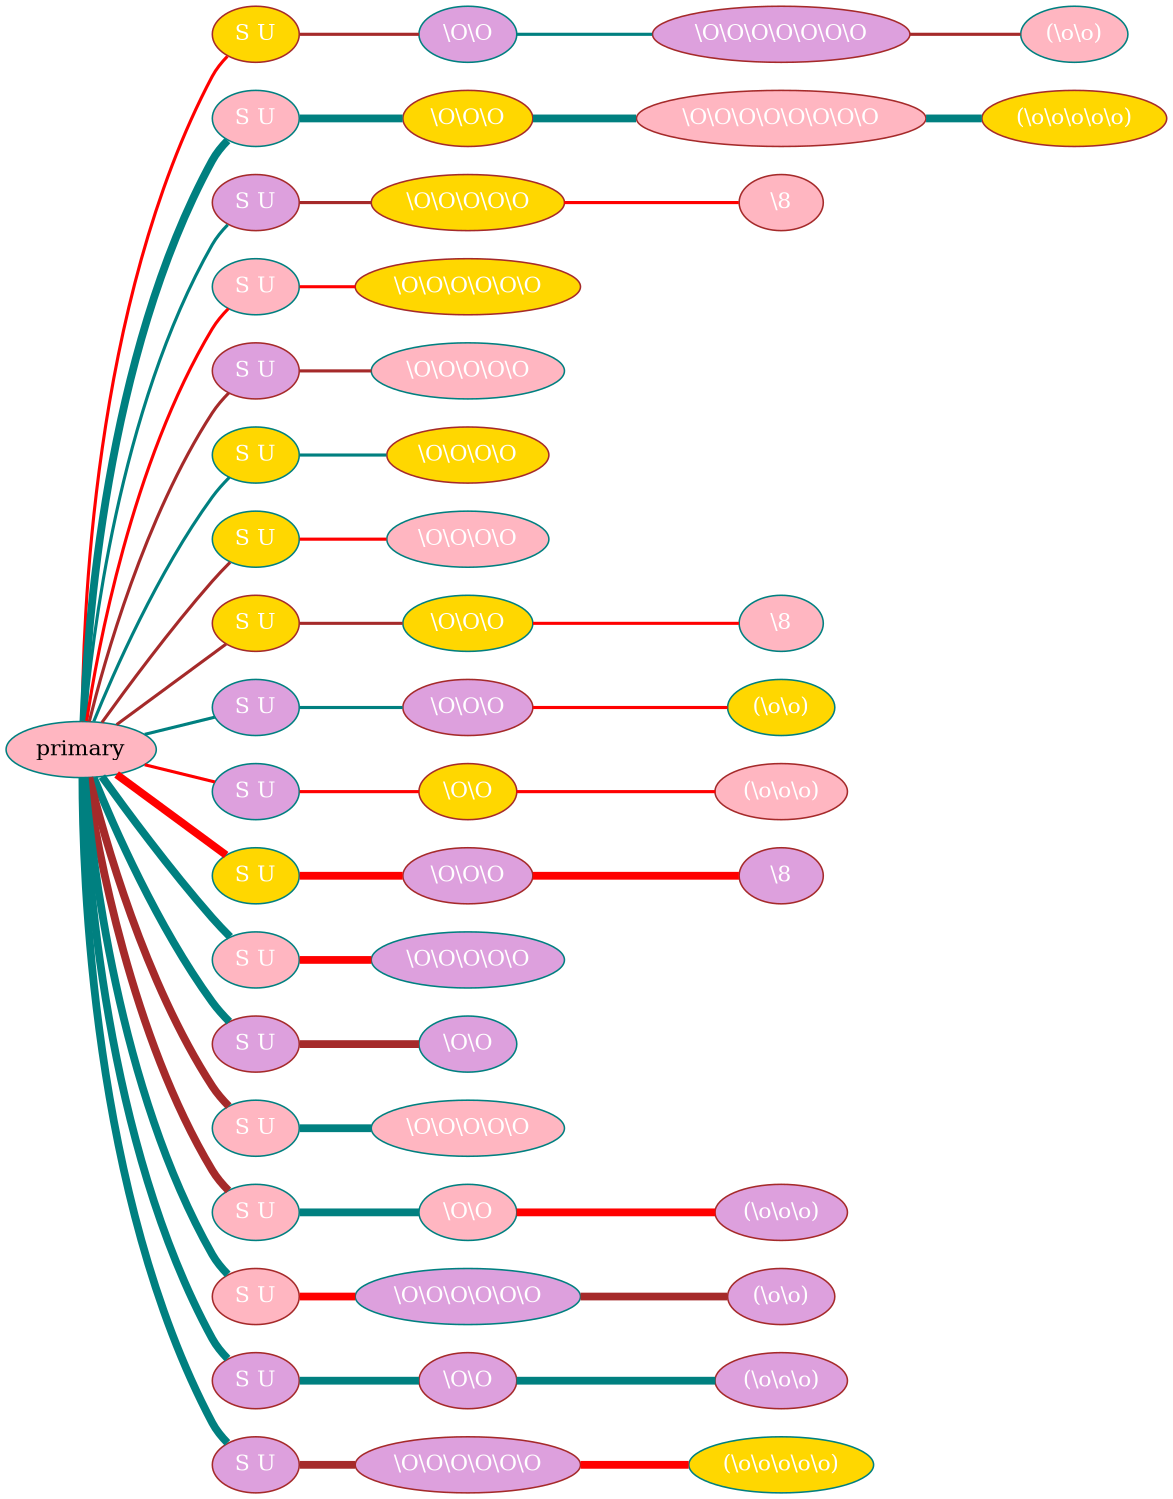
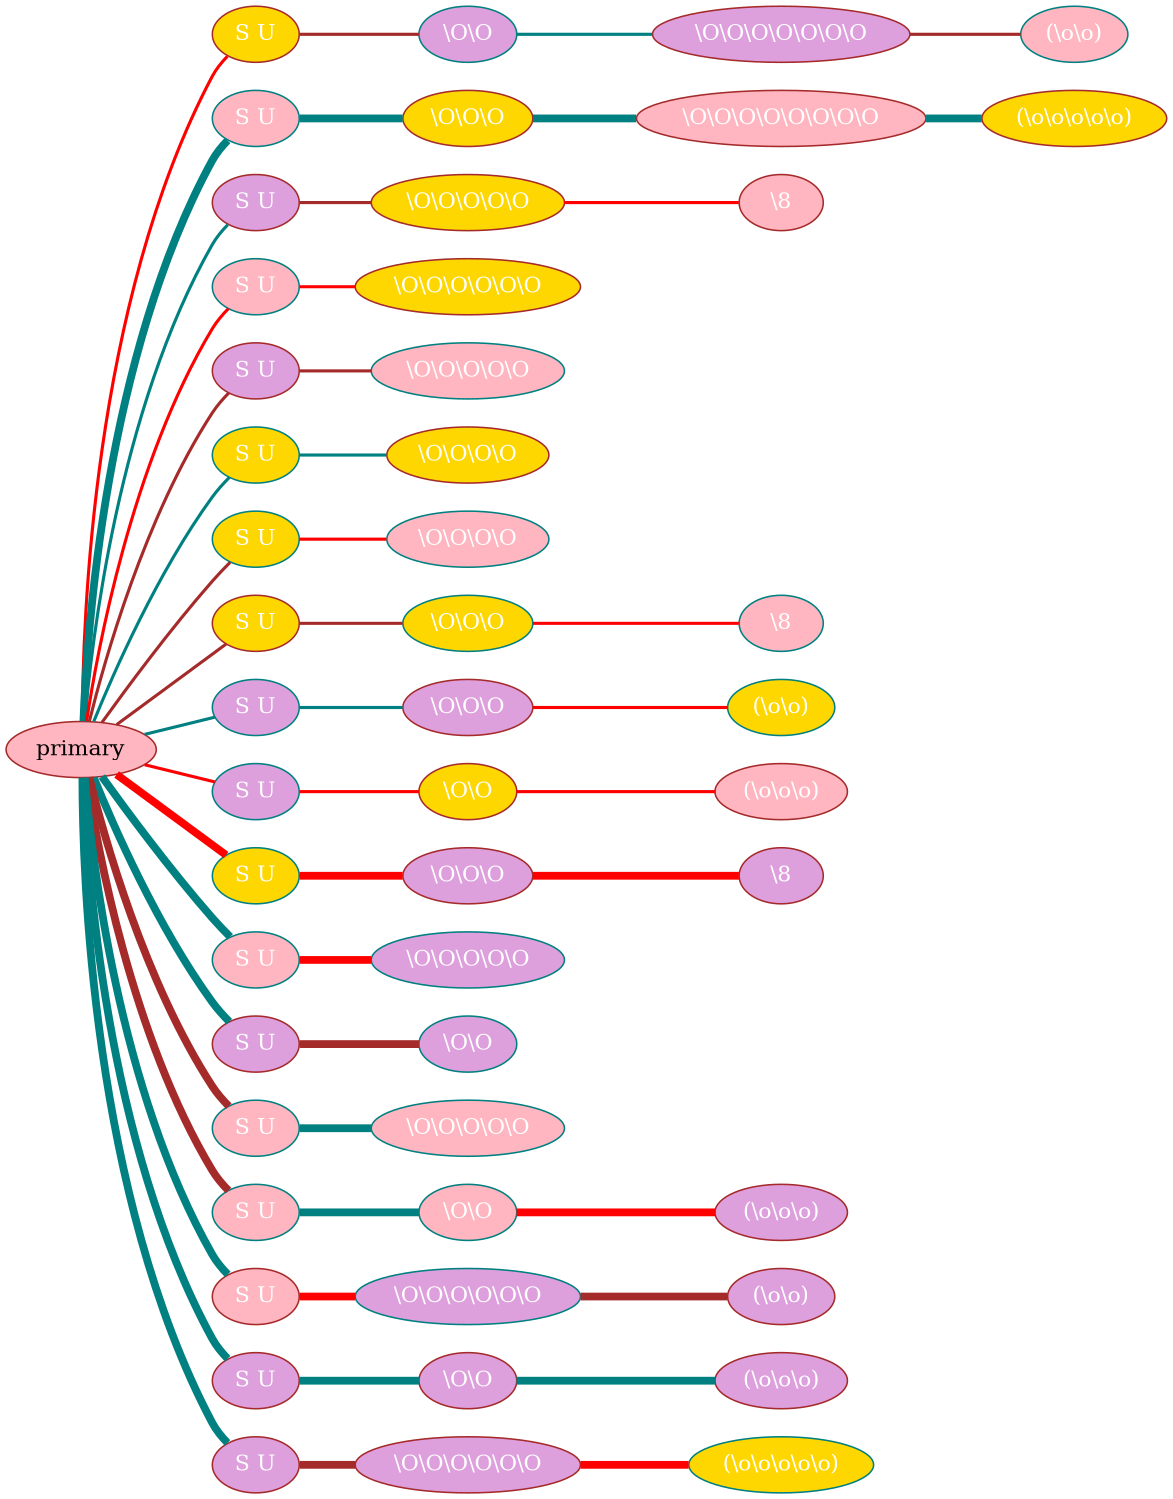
node "primary": color teal -> brown
